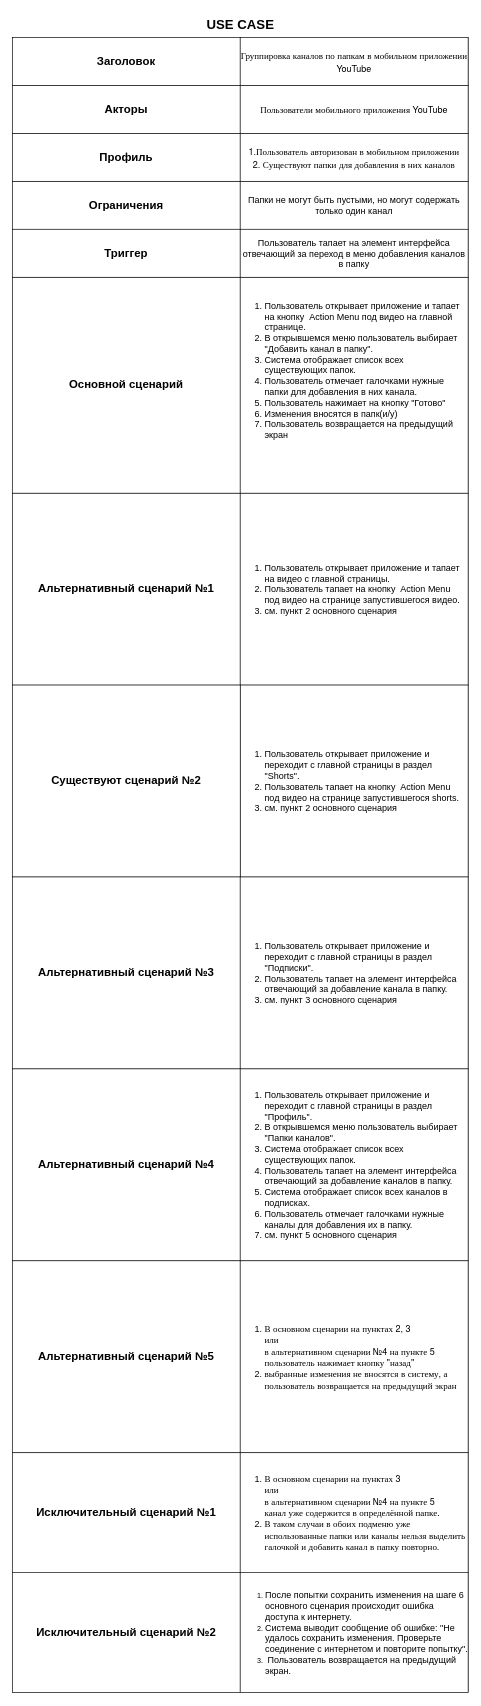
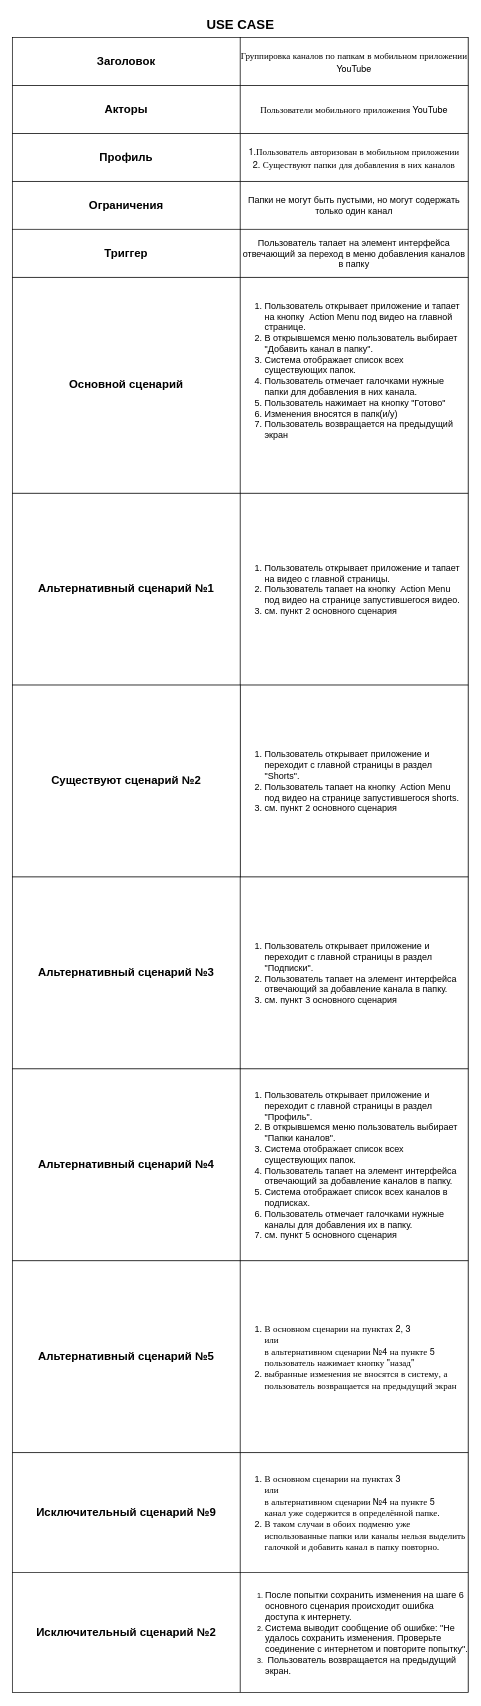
node "Исключительный сценарий №1": label "Исключительный сценарий №1" -> "Исключительный сценарий №9"
